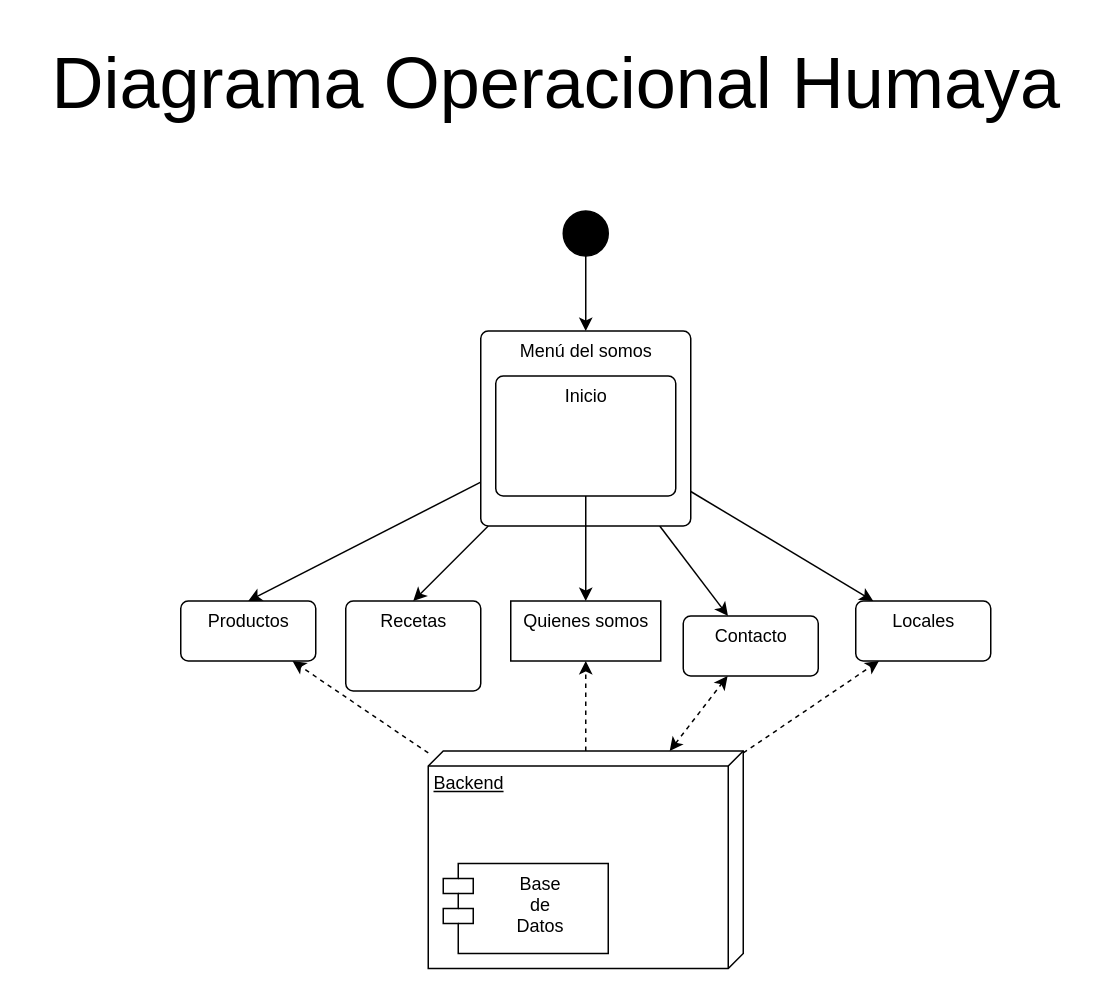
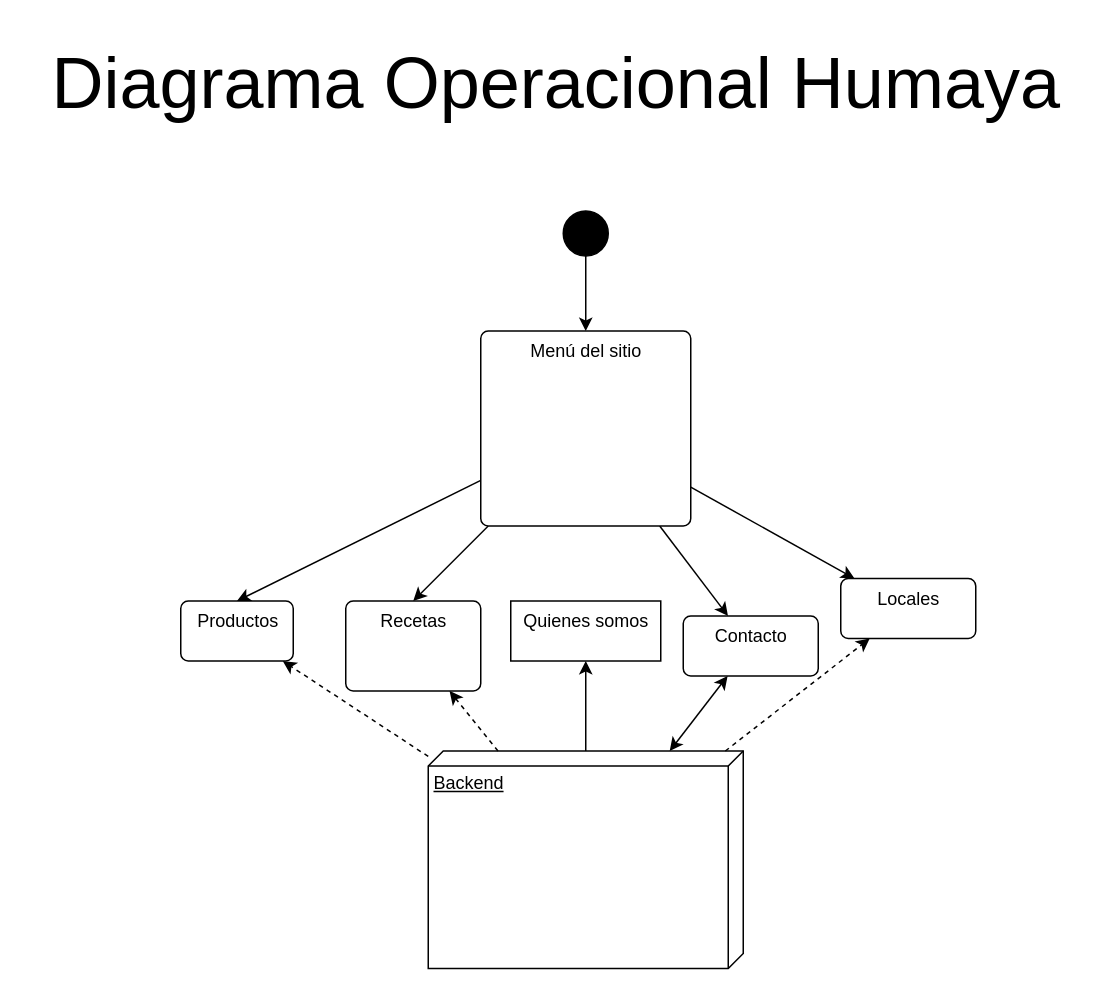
node "Menú del somos": label "Menú del somos" -> "Menú del sitio"
node "Inicio": removed
edge "Inicio" -> "Quienes somos": removed
node "Productos": size 135x60 -> 113x60
node "Locales": moved (923, 631) -> (908, 608)
edge "Backend" -> "Quienes somos": style dashed -> solid
edge "Contacto" -- "Backend": style dashed -> solid
edge "Backend" -> "Recetas": added
node "Base de Datos": removed
